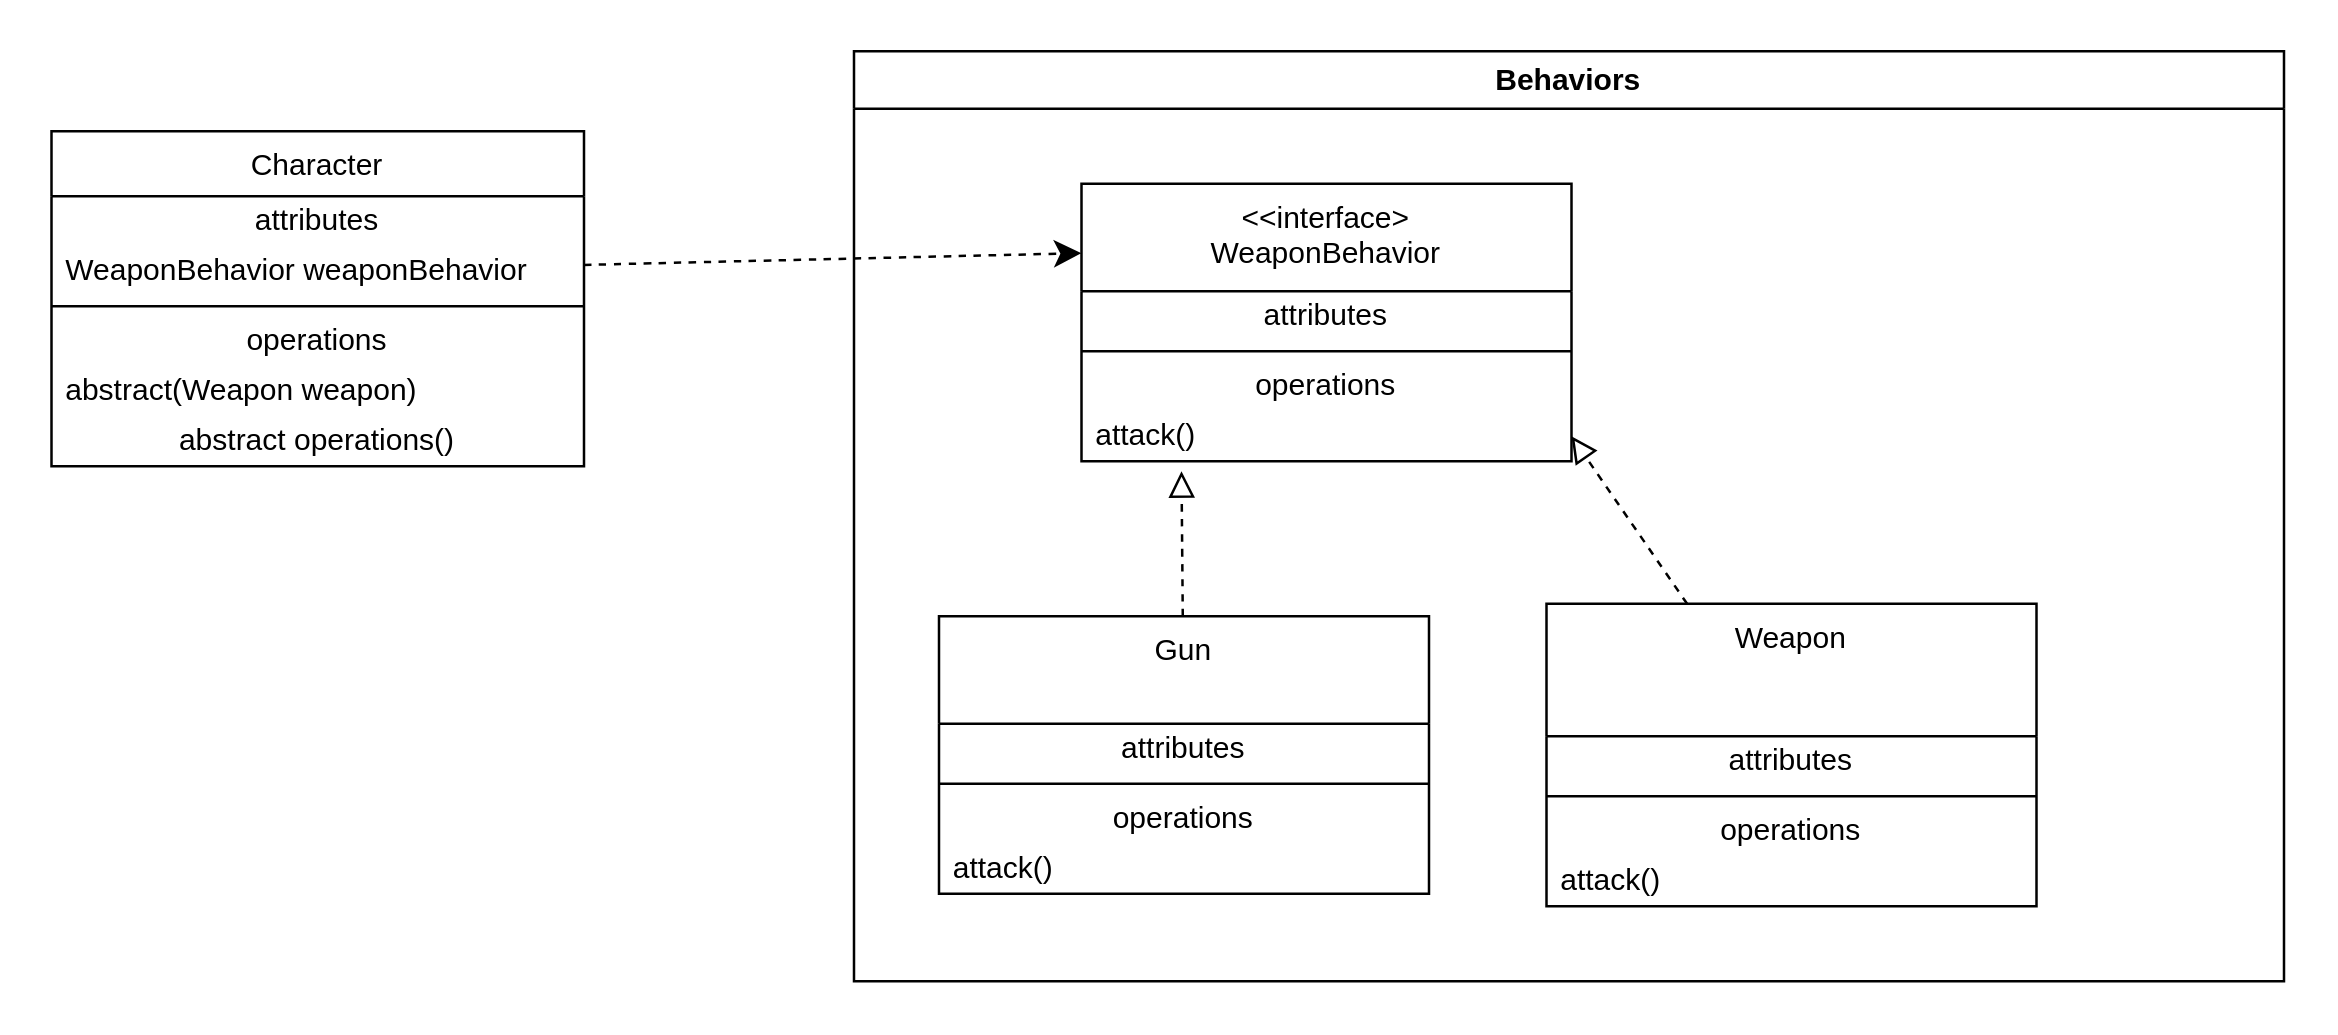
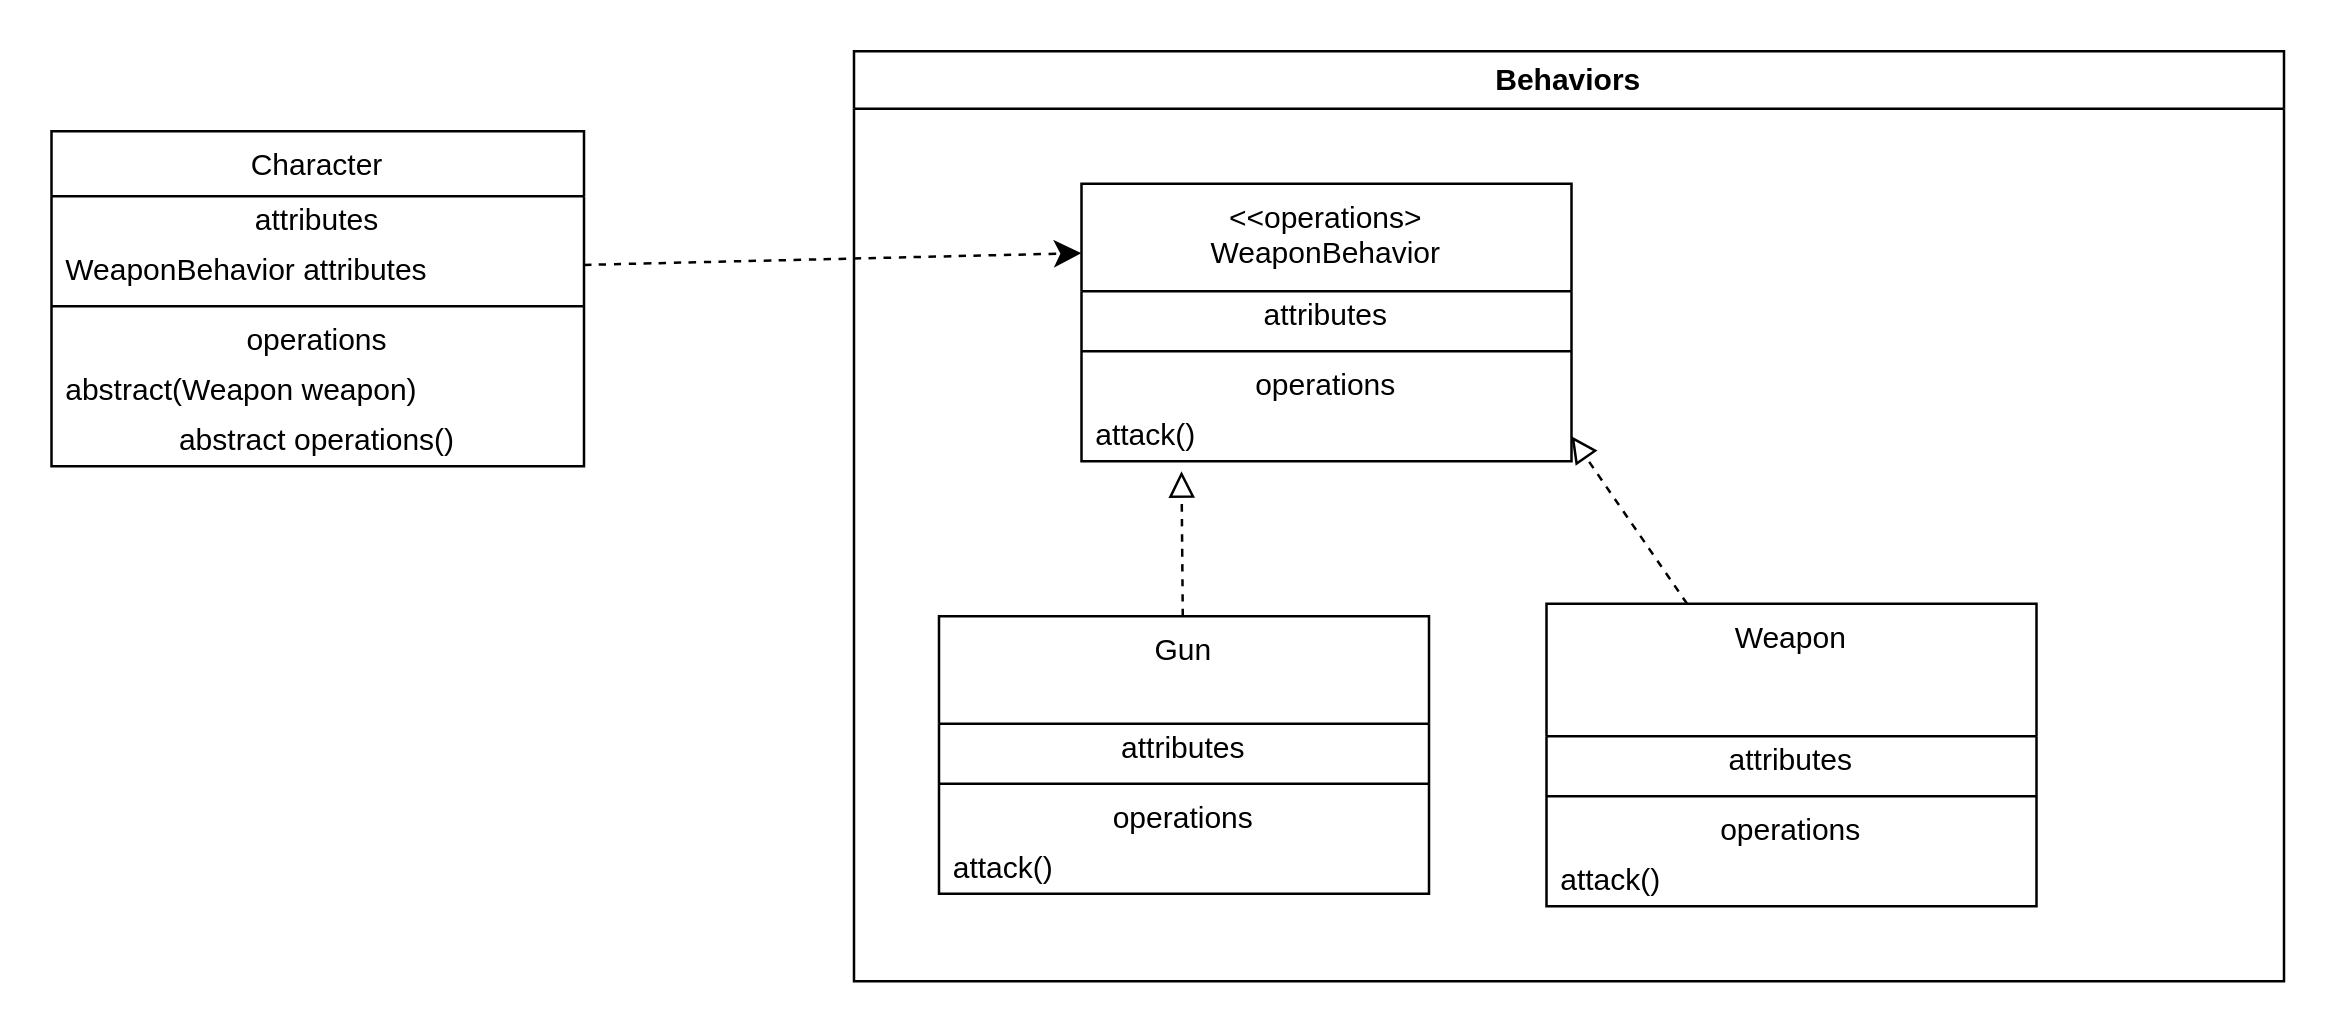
node "<<interface> WeaponBehavior": label "<<interface> WeaponBehavior" -> "<<operations> WeaponBehavior"
node "WeaponBehavior weaponBehavior": label "WeaponBehavior weaponBehavior" -> "WeaponBehavior attributes"
